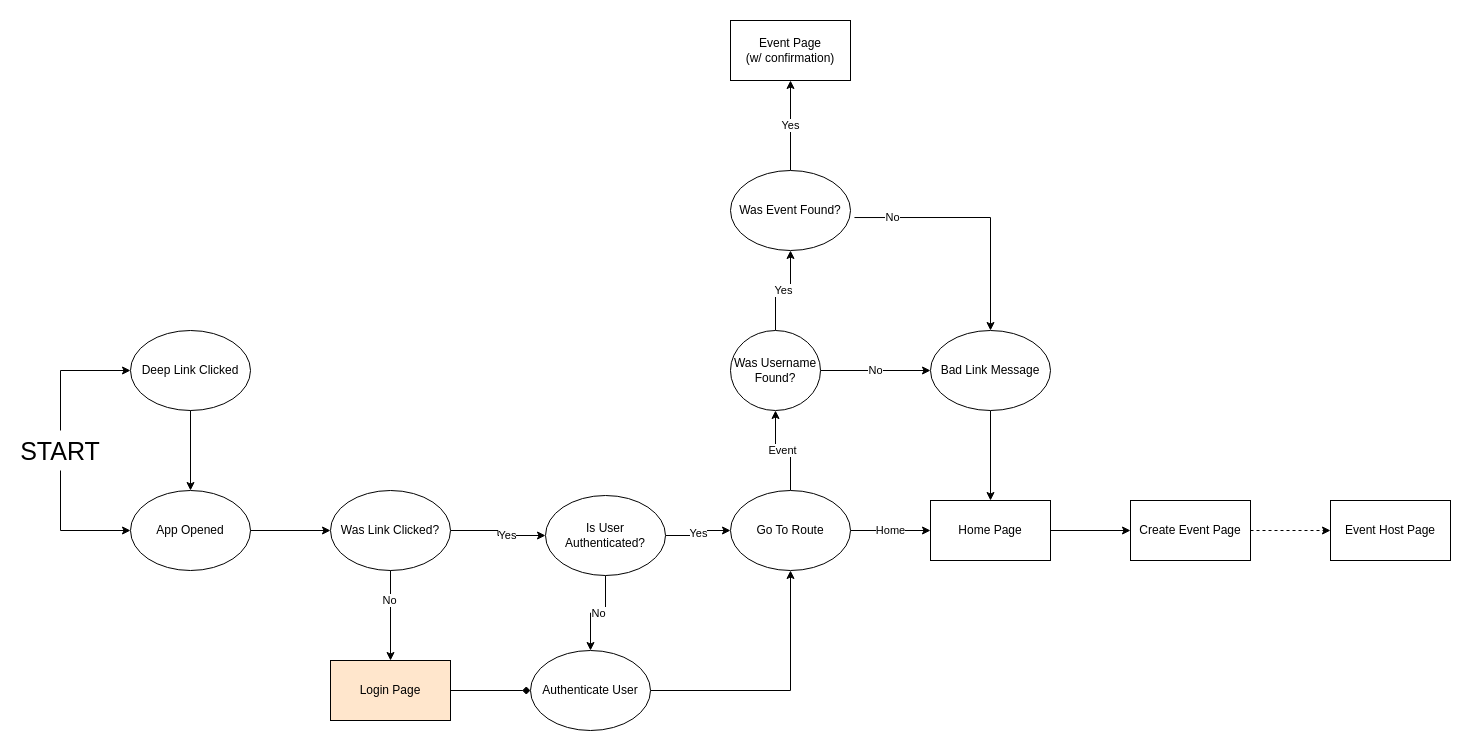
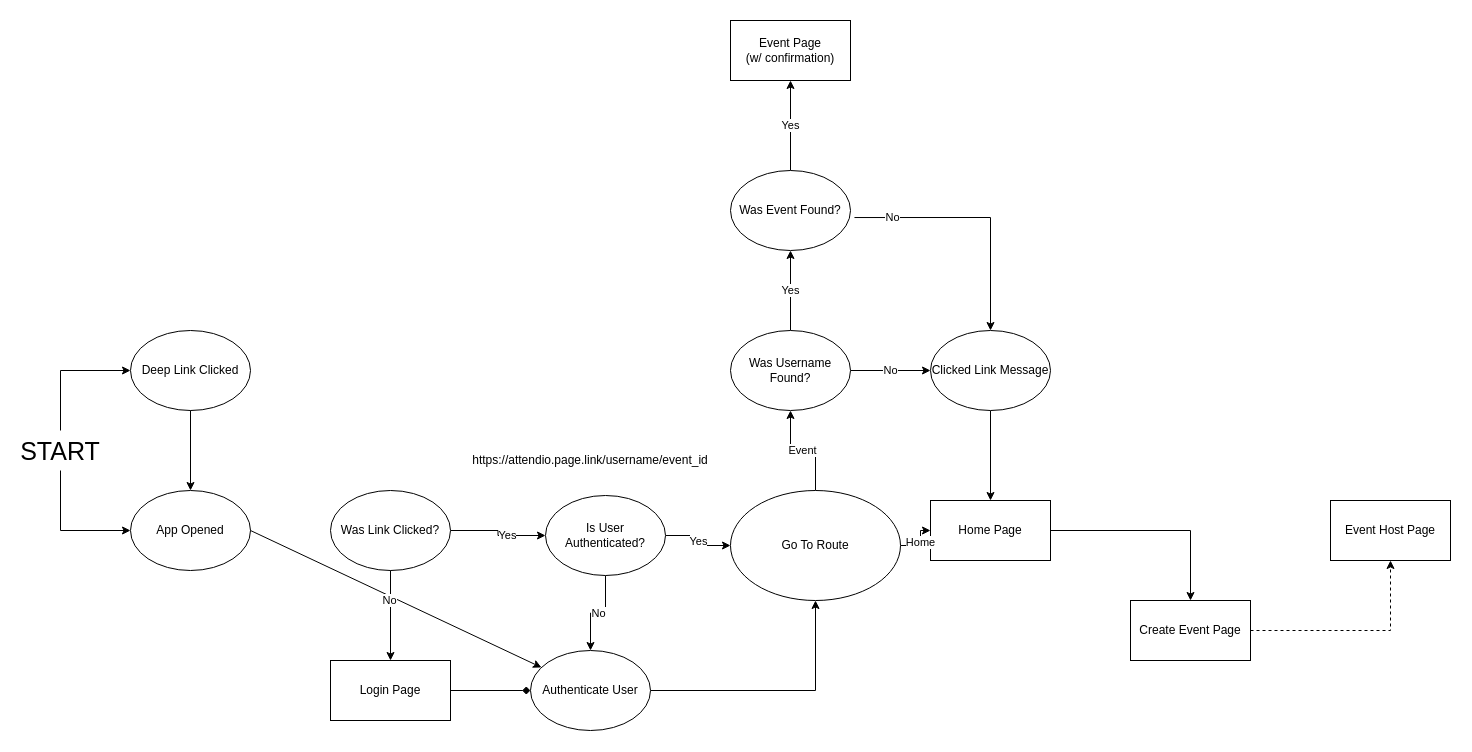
node "Was Username Found?": size 90x80 -> 120x80
node "Bad Link Message": label "Bad Link Message" -> "Clicked Link Message"
node "https://attendio.page.link/username/event_id": added
edge "App Opened" -> "Was Link Clicked?": now "App Opened" -> "Authenticate User"
node "Go To Route": size 120x80 -> 170x110
node "Create Event Page": moved (1191, 531) -> (1191, 631)
node "Login Page": fillcolor #ffe6cc -> #ffffff
